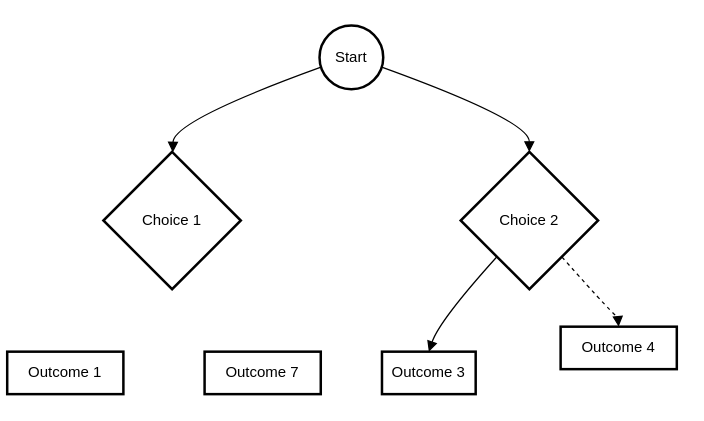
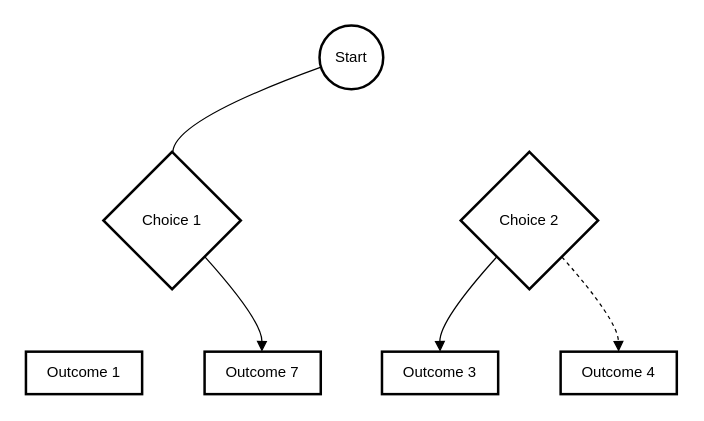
edge "Start" -> "Choice 2": removed
edge "Start" -> "Choice 1": arrowhead block -> none
edge "Choice 1" -> "Outcome 7": added
node "Outcome 4": moved (619, 348) -> (619, 373)
node "Outcome 1": moved (65, 373) -> (84, 373)
node "Outcome 3": size 94x43 -> 116x43
